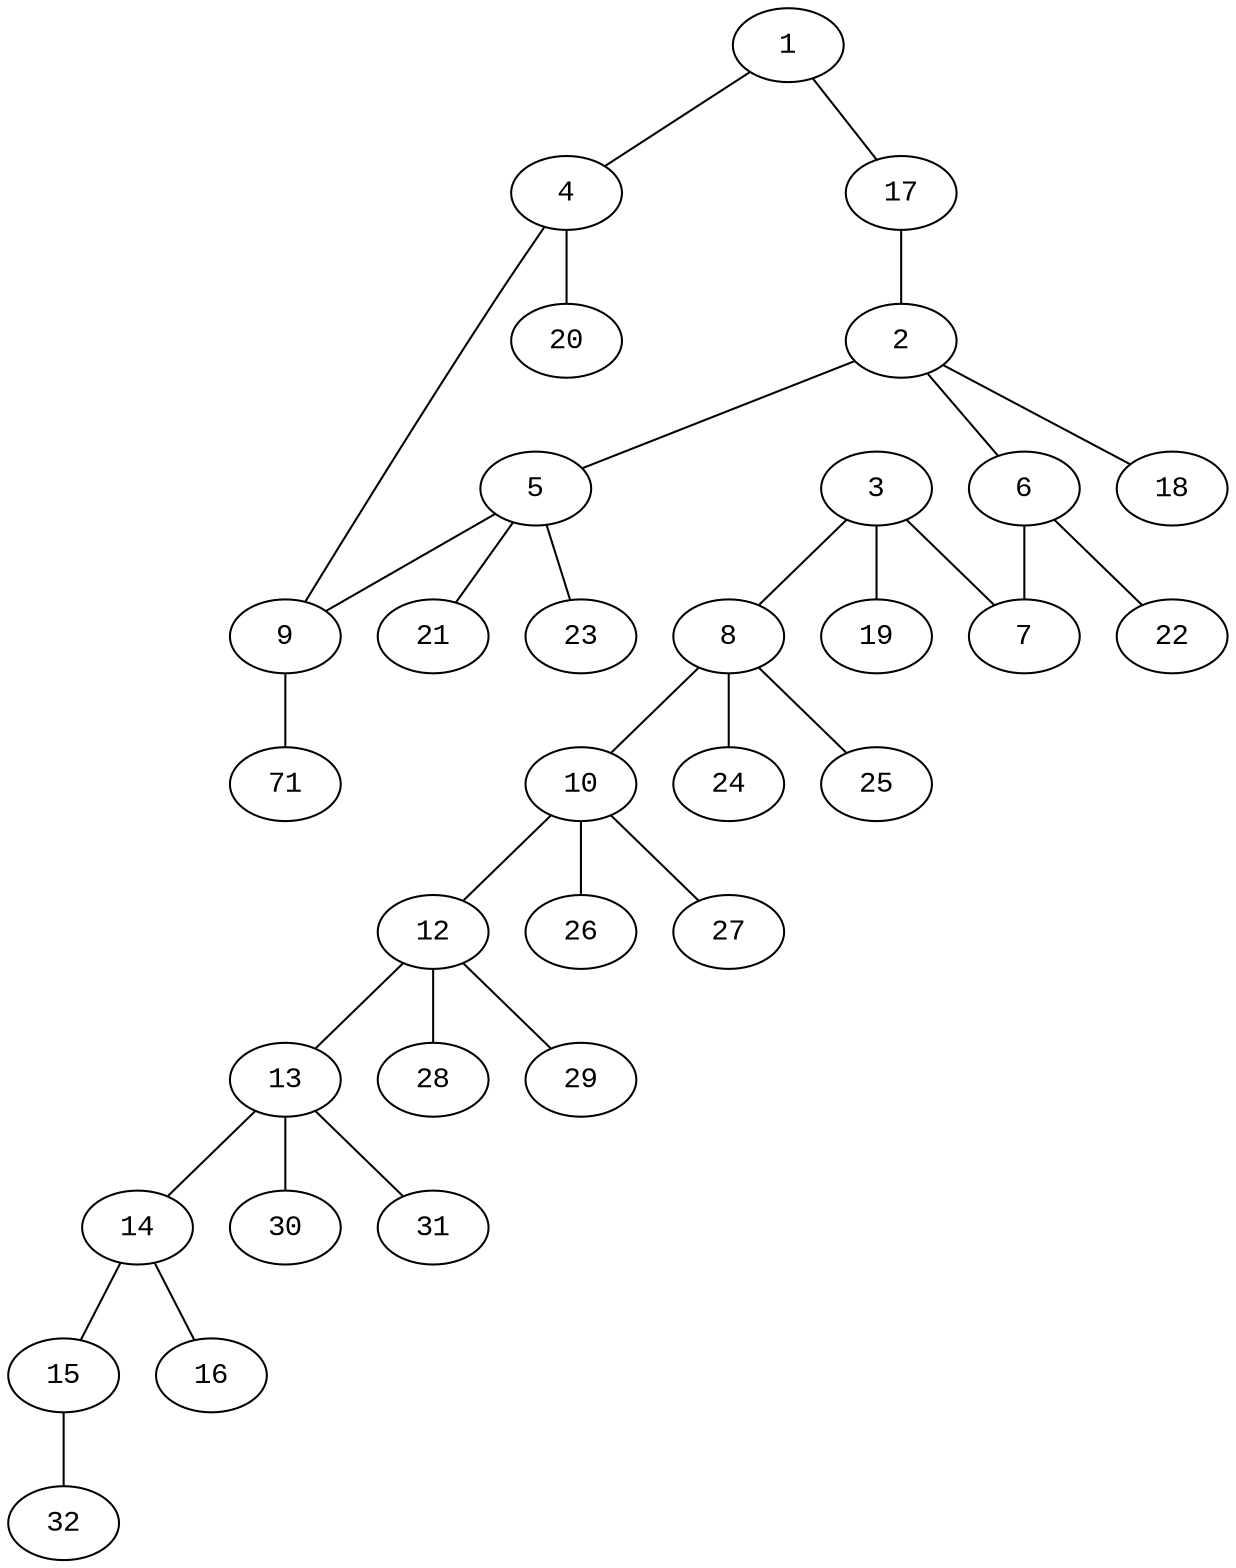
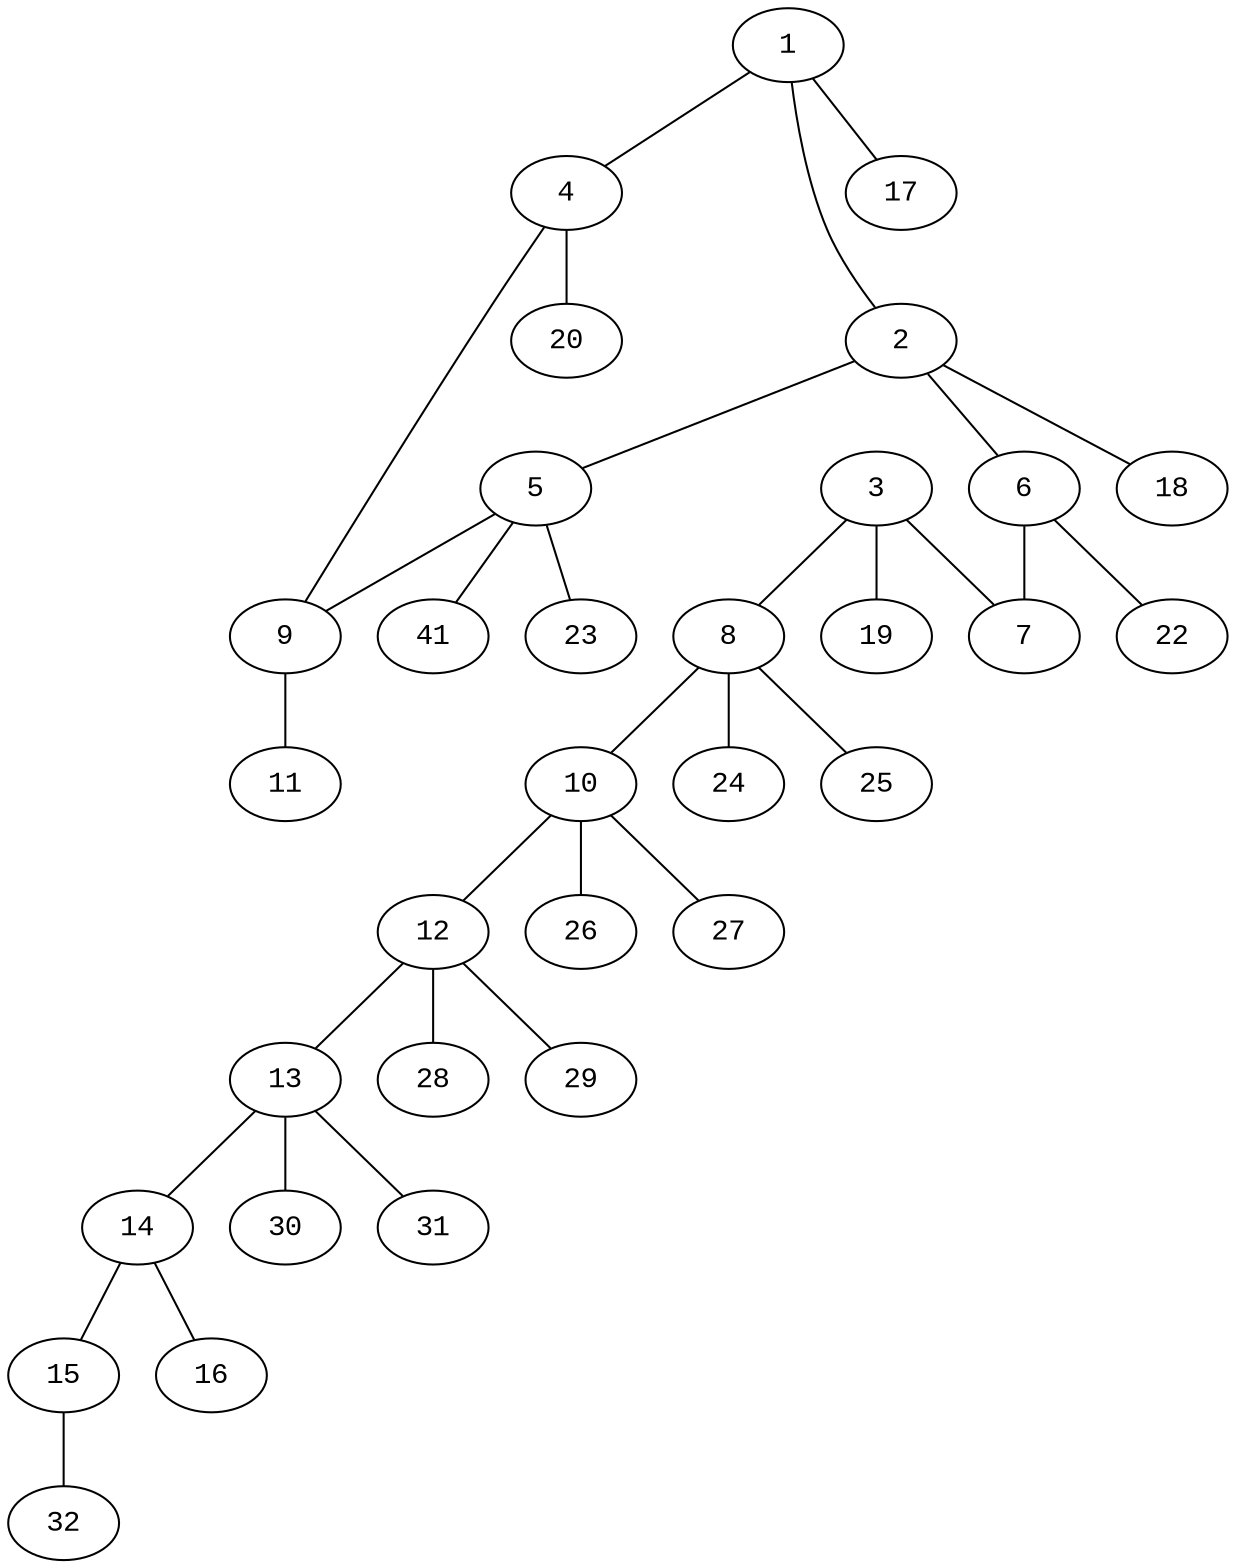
edge "17" -- "2": now "1" -- "2"
node "21": label "21" -> "41"
node "71": label "71" -> "11"
